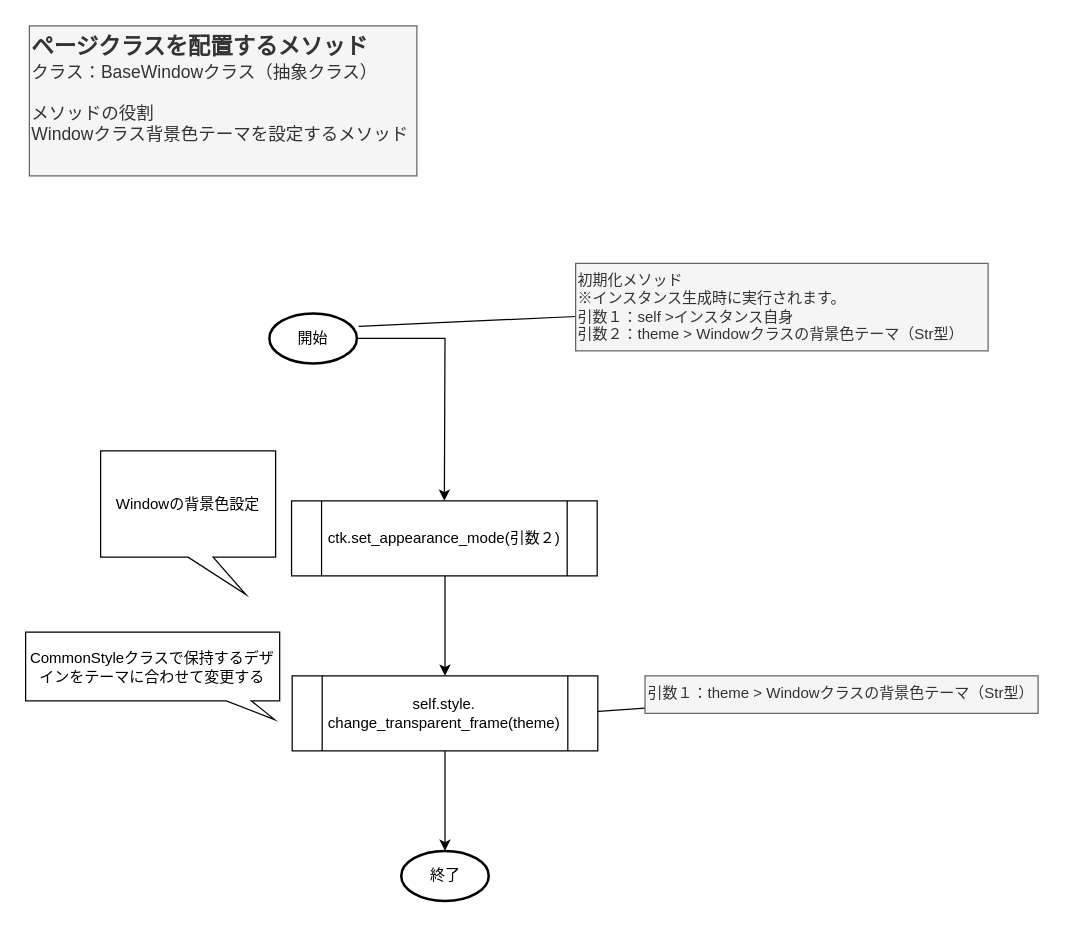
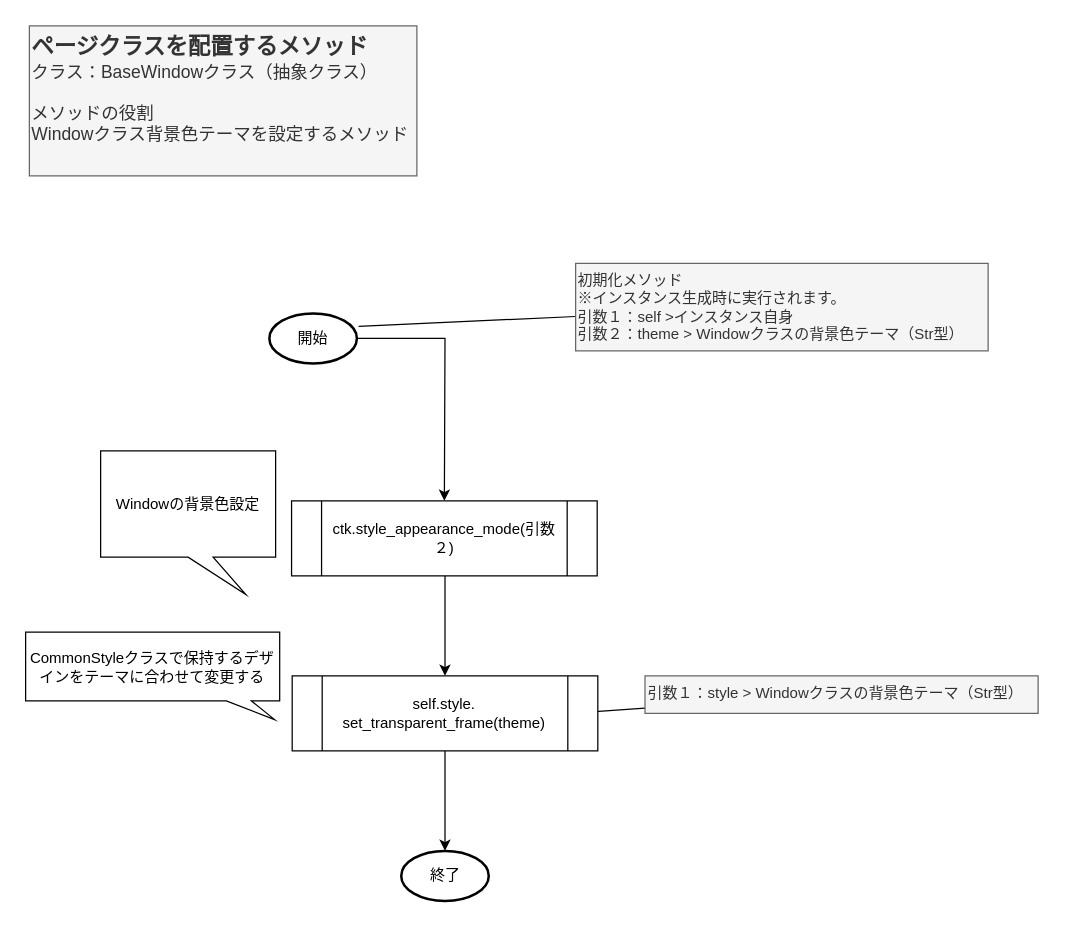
node "ctk.set_appearance_mode(引数２)": label "ctk.set_appearance_mode(引数２)" -> "ctk.style_appearance_mode(引数２)"
node "引数１：theme > Windowクラスの背景色テーマ（Str型）": label "引数１：theme > Windowクラスの背景色テーマ（Str型）" -> "引数１：style > Windowクラスの背景色テーマ（Str型）"
node "self.style. change_transparent_frame(theme)": label "self.style. change_transparent_frame(theme)" -> "self.style. set_transparent_frame(theme)"
